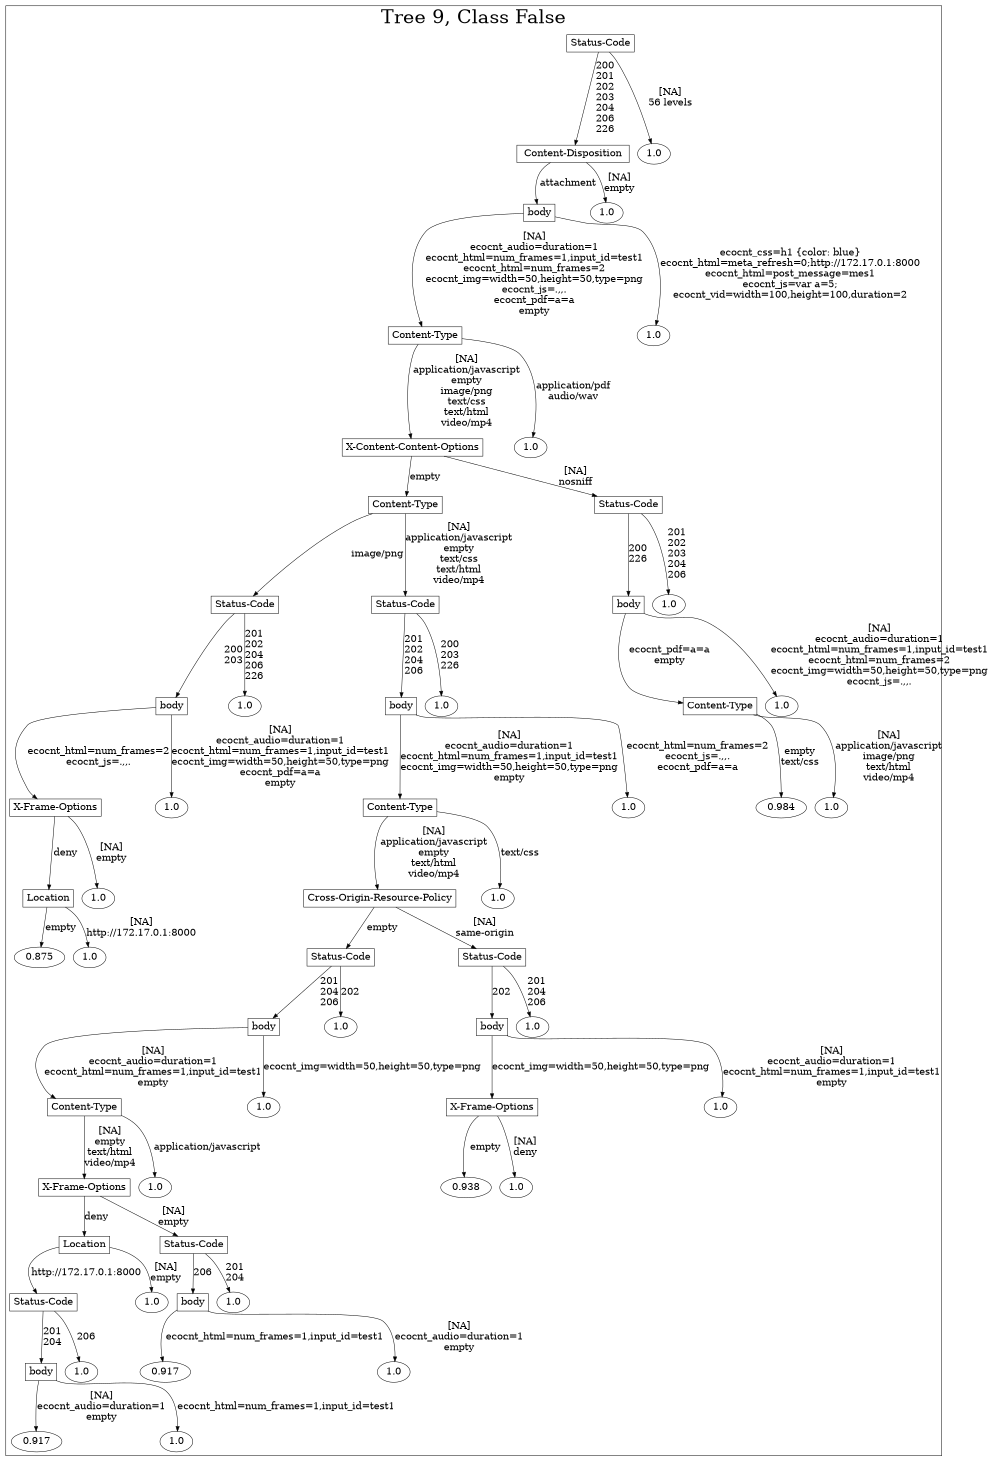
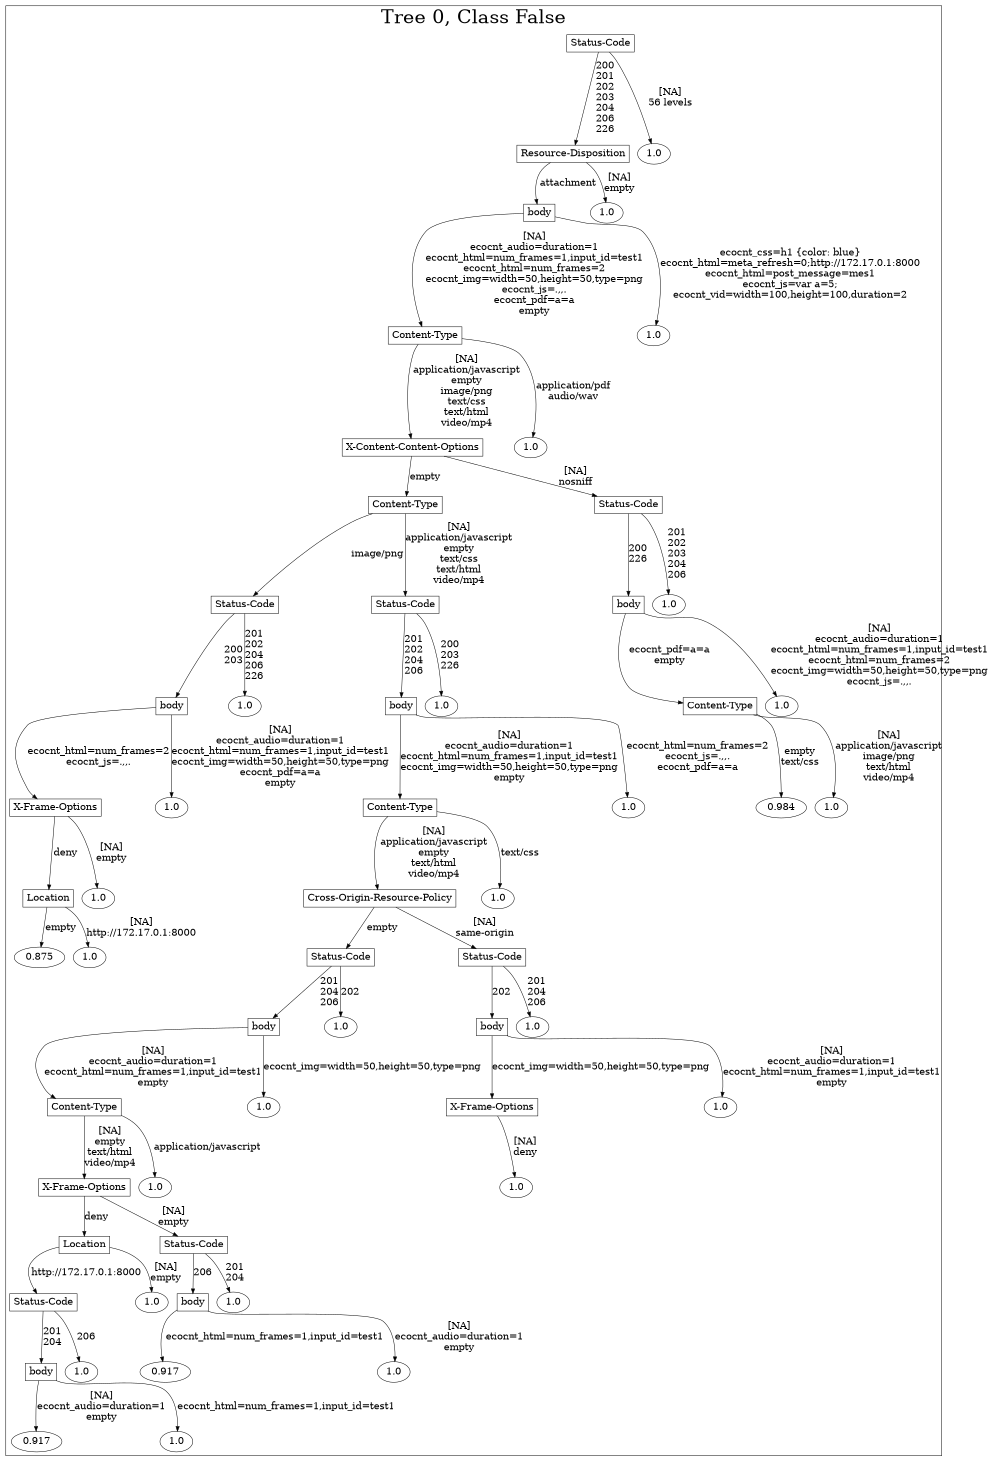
cluster "Tree 9, Class False": label "Tree 9, Class False" -> "Tree 0, Class False"
node "Content-Disposition": label "Content-Disposition" -> "Resource-Disposition"
node "0.938": removed
